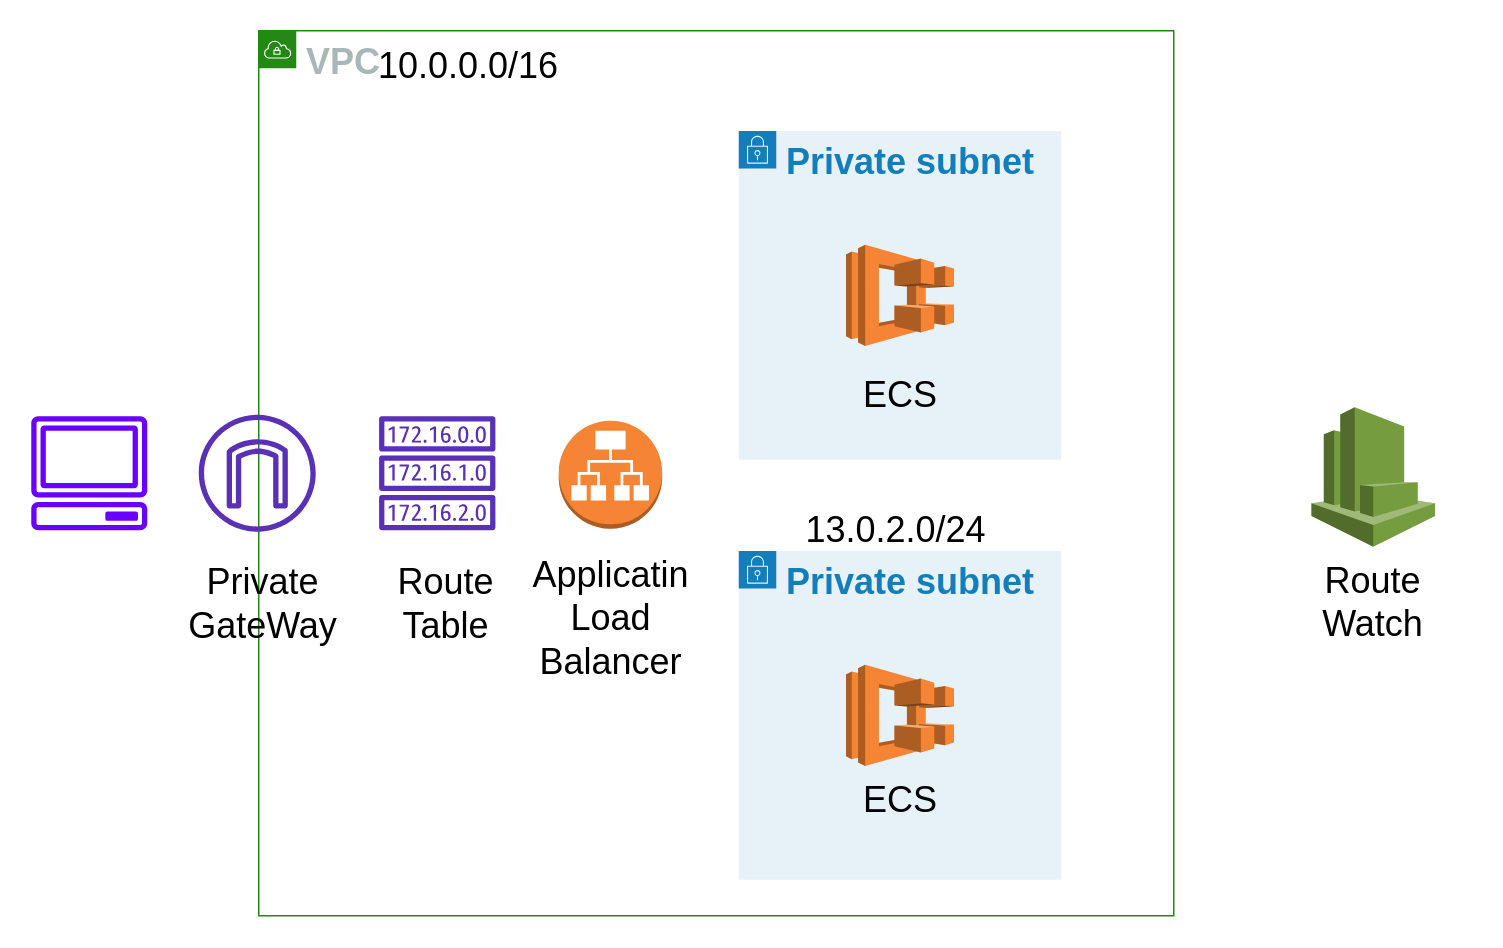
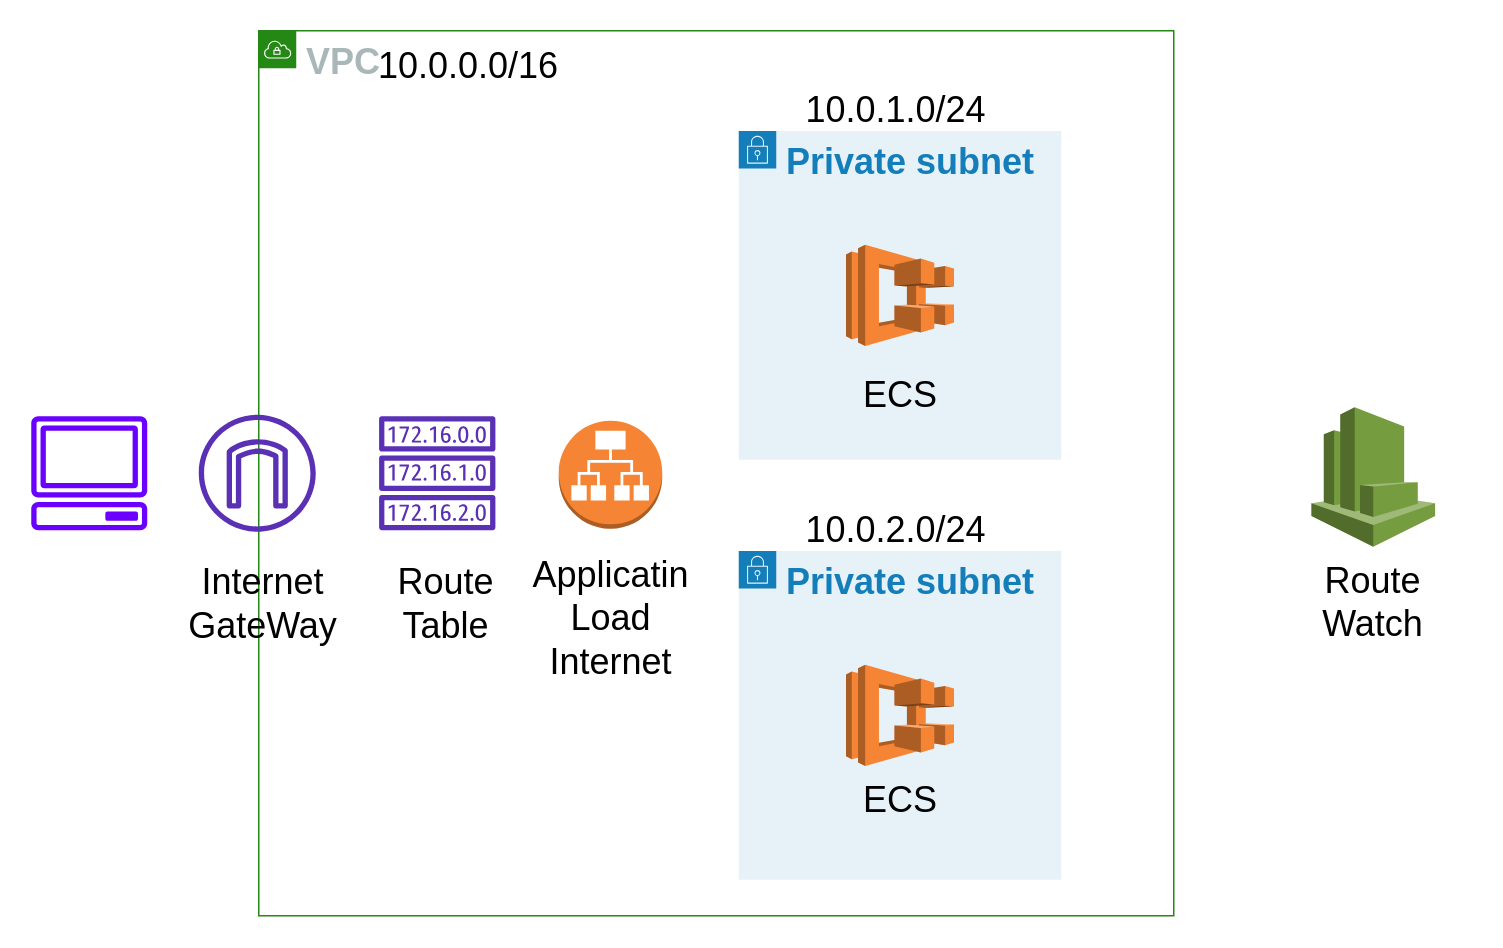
node "10.0.1.0/24": added
node "13.0.2.0/24": label "13.0.2.0/24" -> "10.0.2.0/24"
node "Private GateWay": label "Private GateWay" -> "Internet GateWay"
node "Applicatin Load Balancer": label "Applicatin Load Balancer" -> "Applicatin Load Internet"
